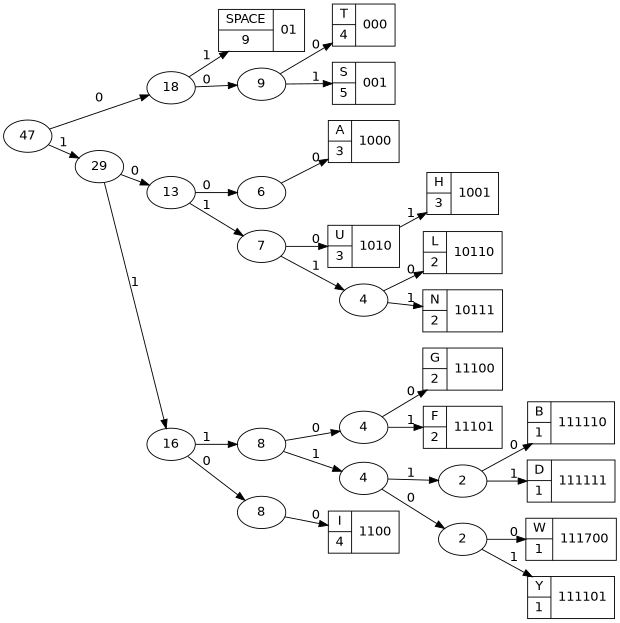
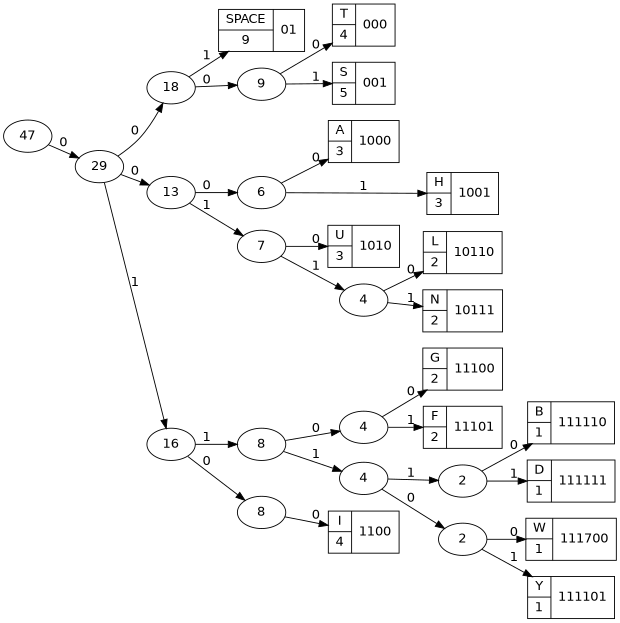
edge "47" -> "18": now "29" -> "18"
edge "47" -> "29": label "1" -> "0"
edge "U" -> "H": now "6" -> "H"
